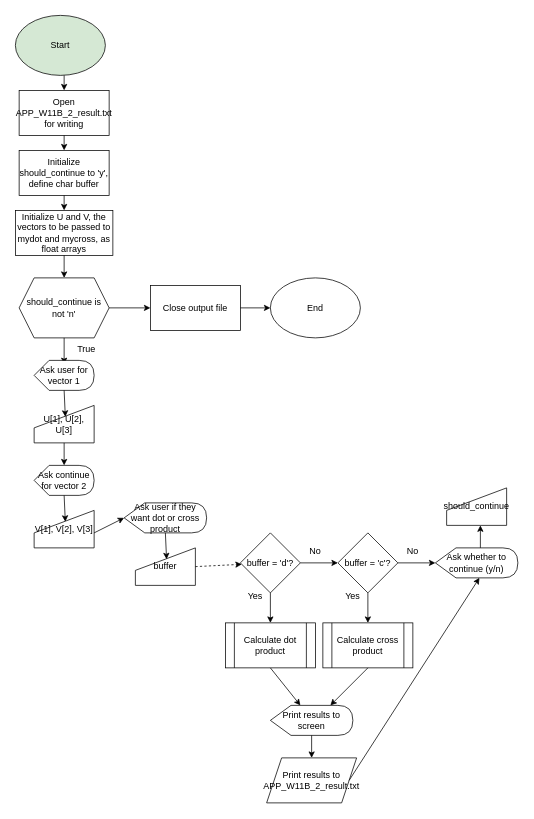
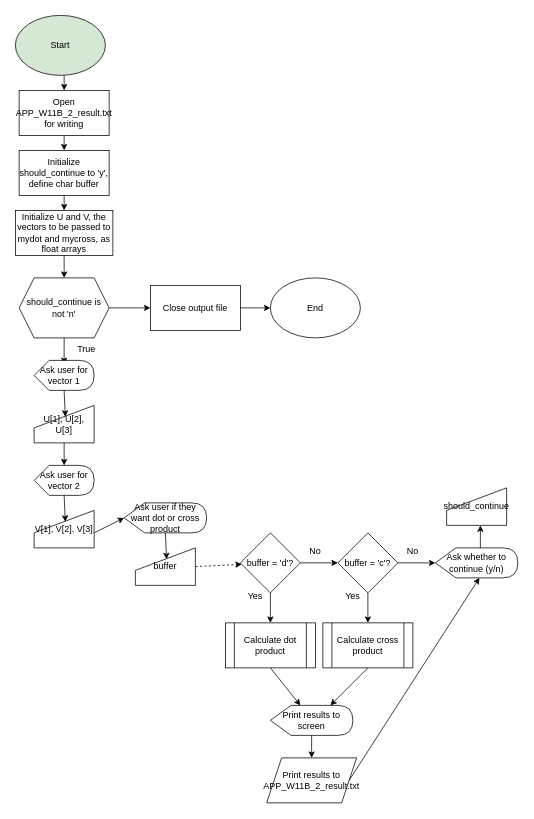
node "Ask continue for vector 2": label "Ask continue for vector 2" -> "Ask user for vector 2"
